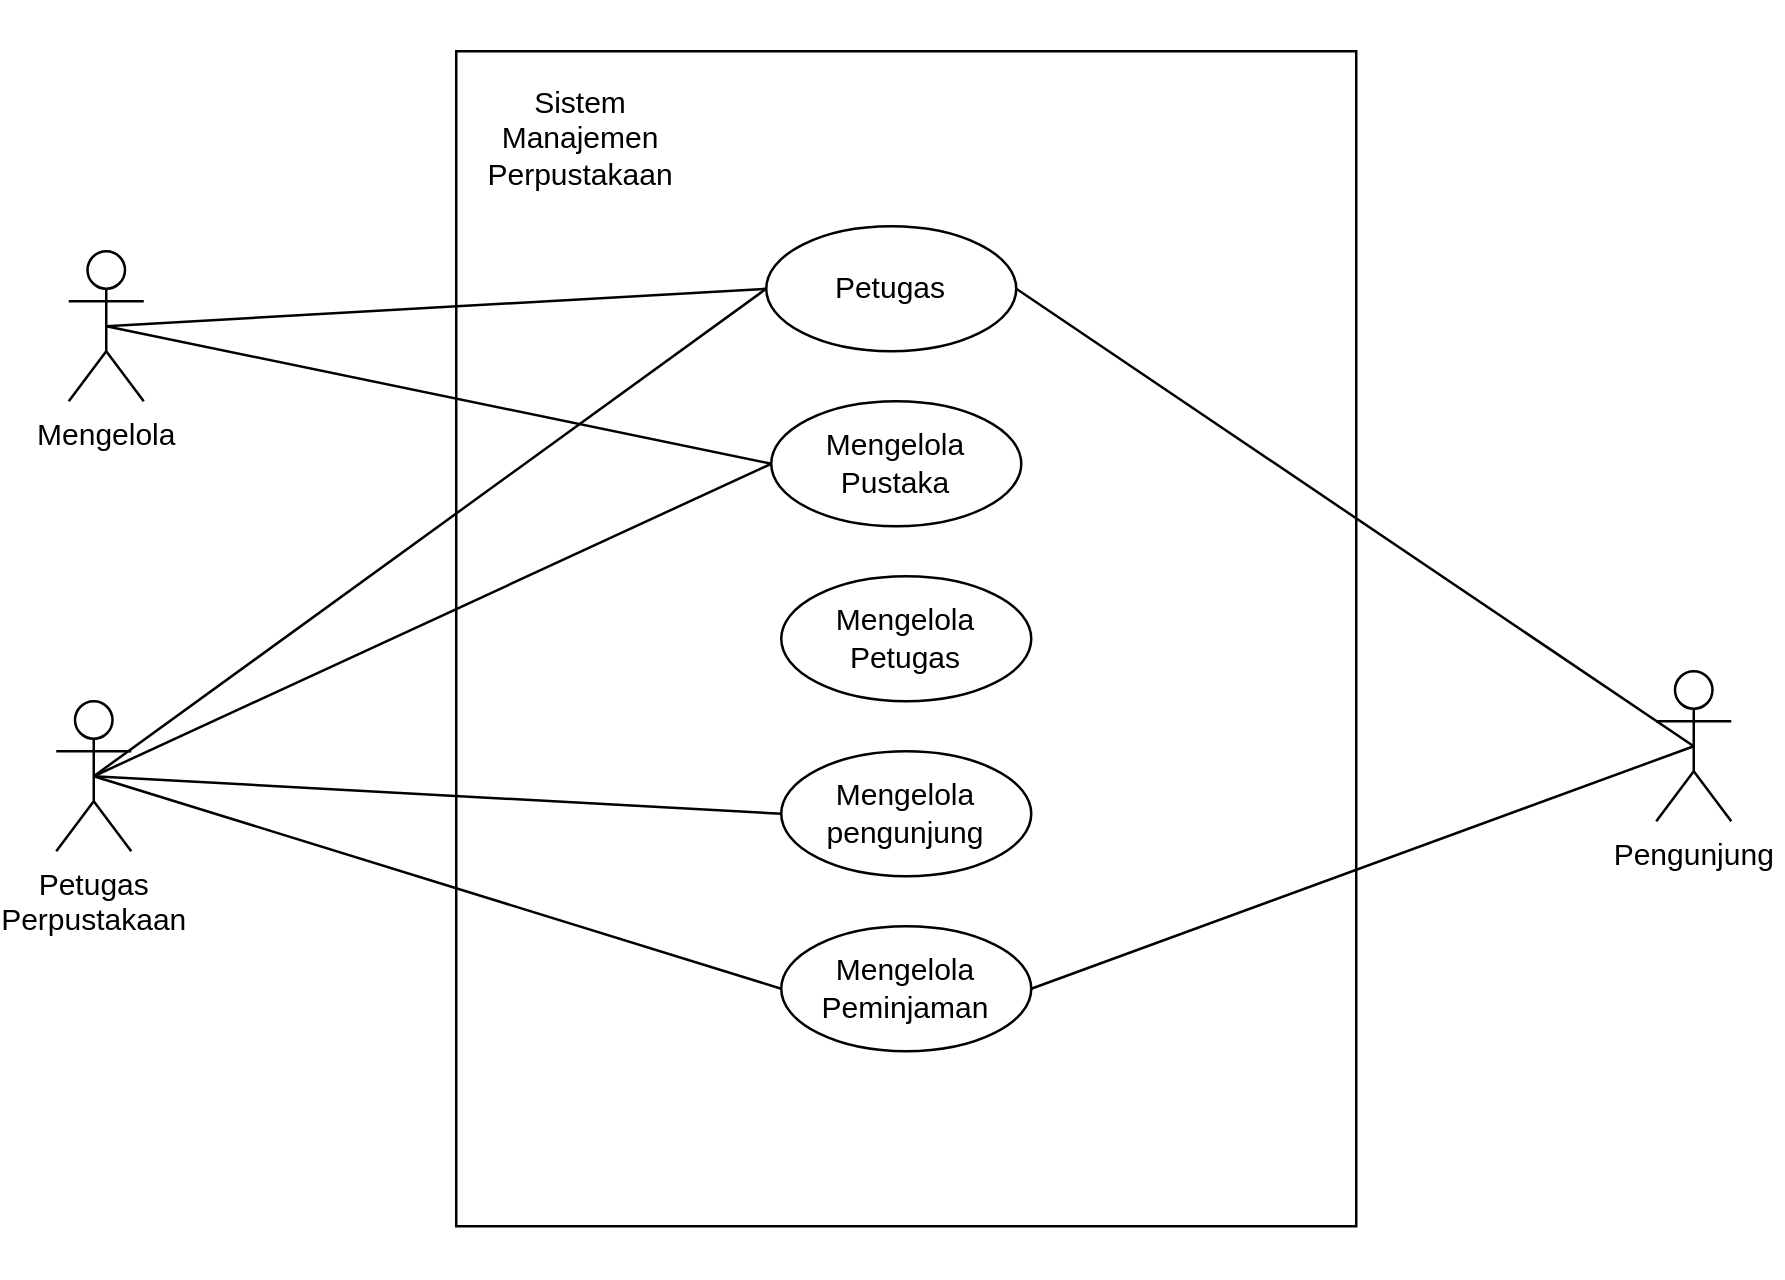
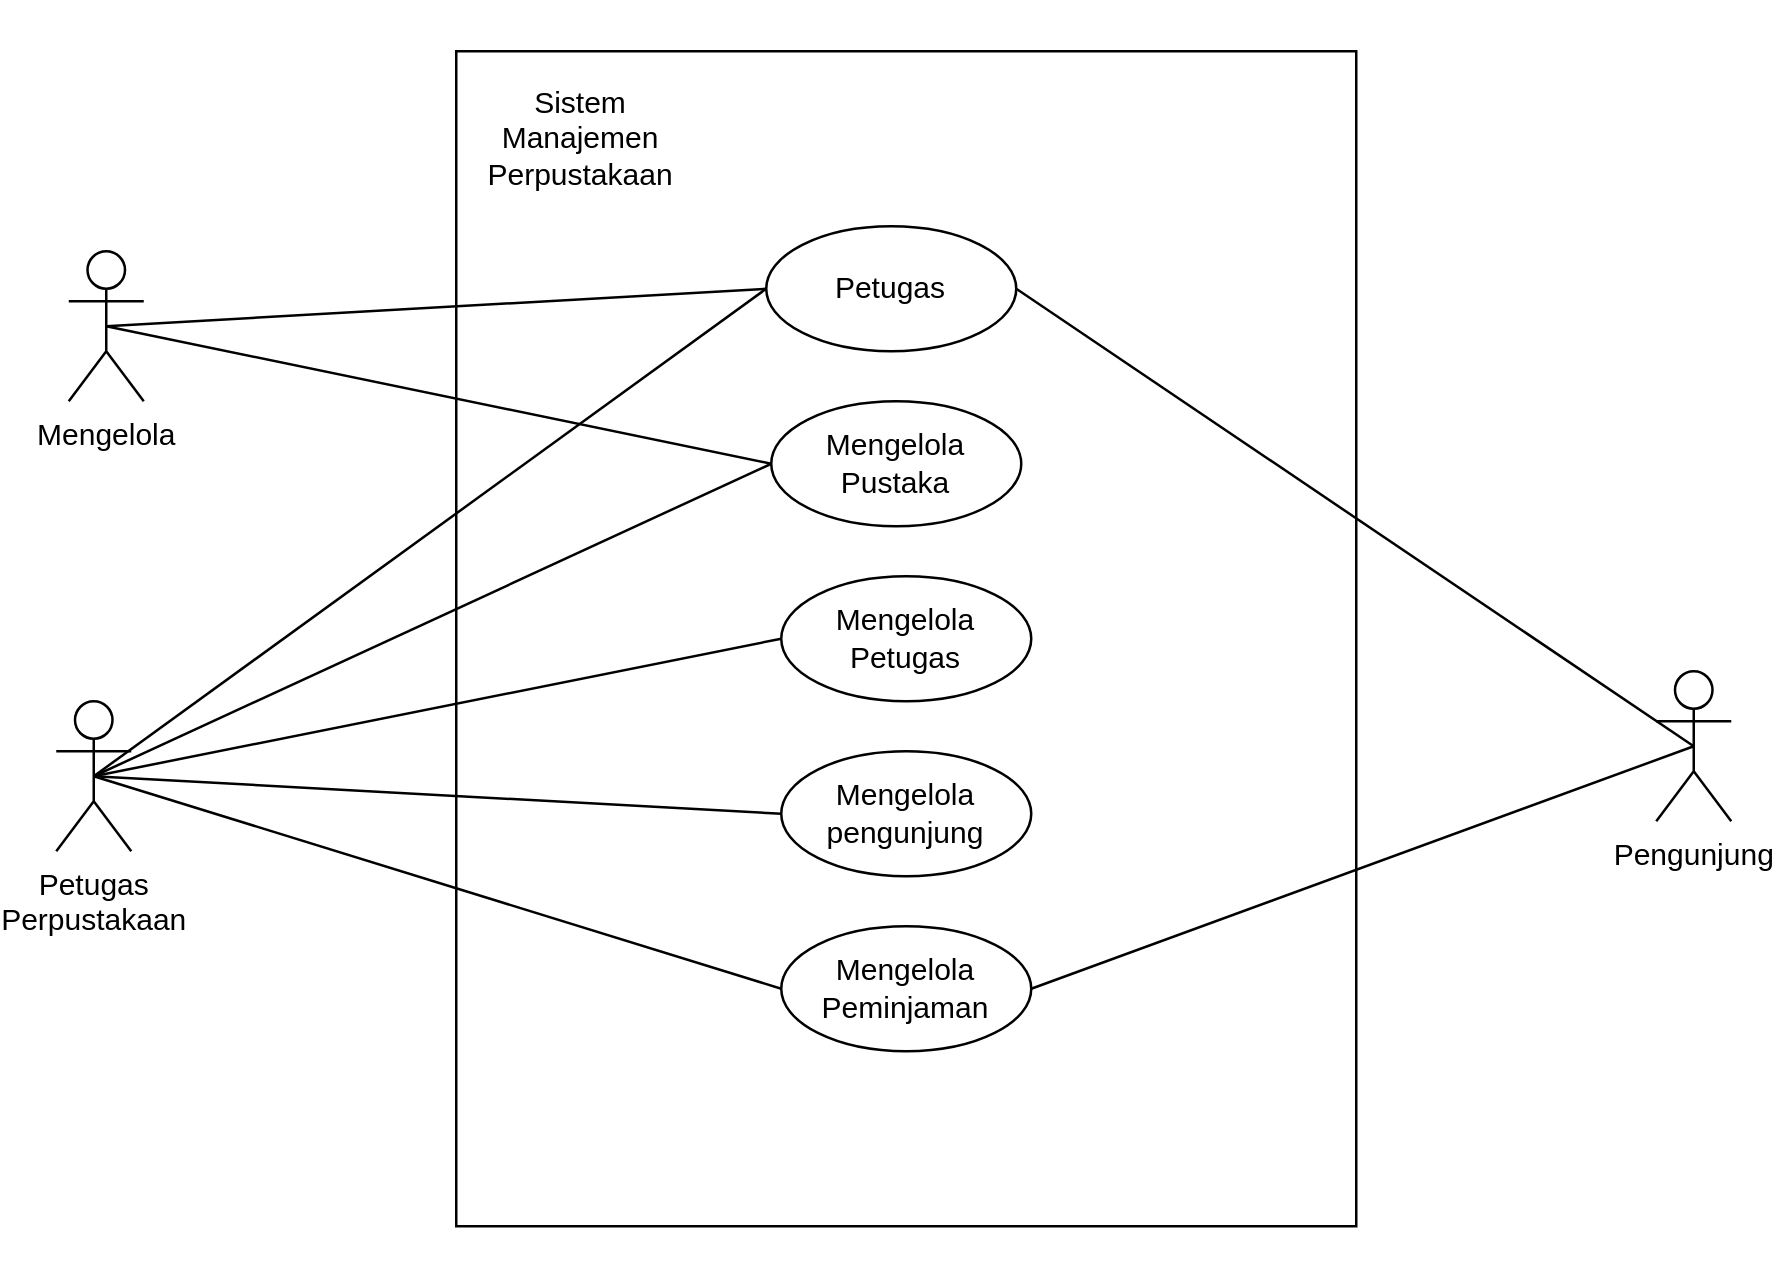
edge "Mengelola Petugas" -- "Petugas Perpustakaan": added
